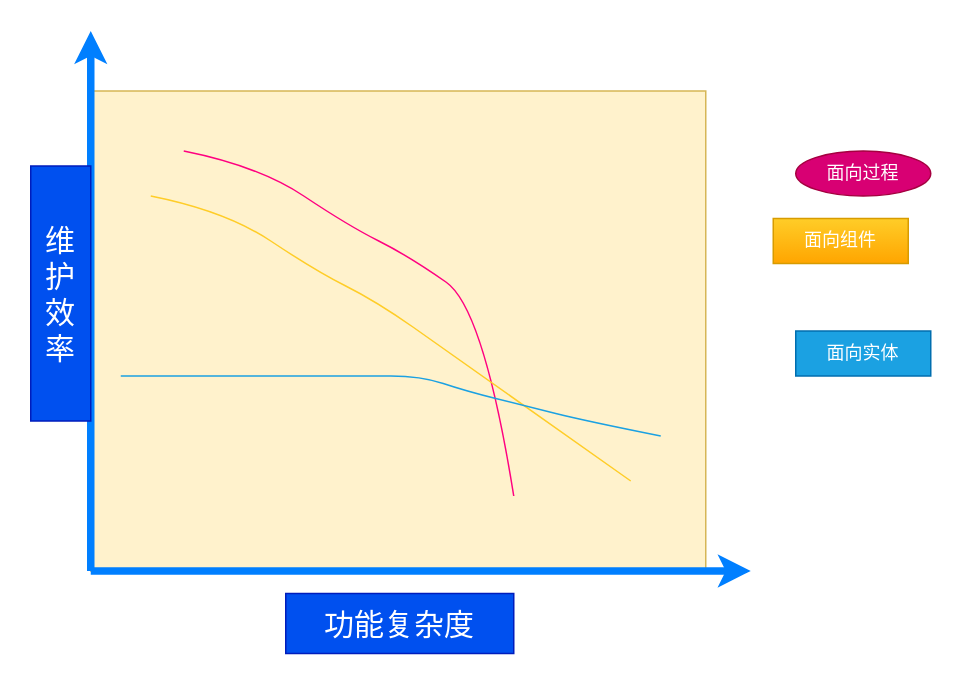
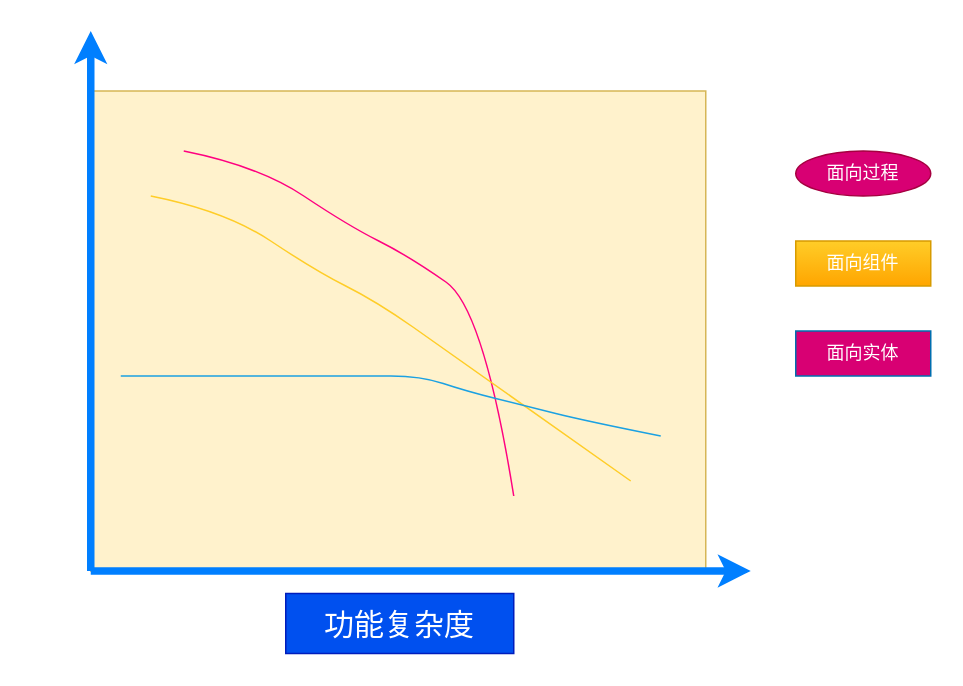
node "面向组件": moved (841, 241) -> (863, 263)
node "维护效率": removed
node "面向实体": fillcolor #1ba1e2 -> #d80073
